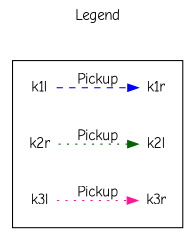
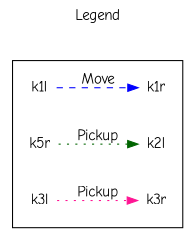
edge "k1l" -> "k1r": label "Pickup" -> "Move"
node "k2r": label "k2r" -> "k5r"
